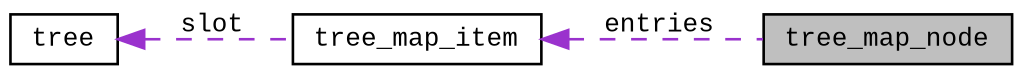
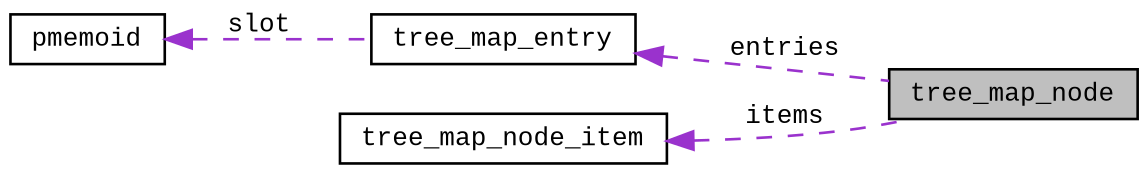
node "tree": label "tree" -> "pmemoid"
node "tree_map_item": label "tree_map_item" -> "tree_map_entry"
node "tree_map_node_item": added
